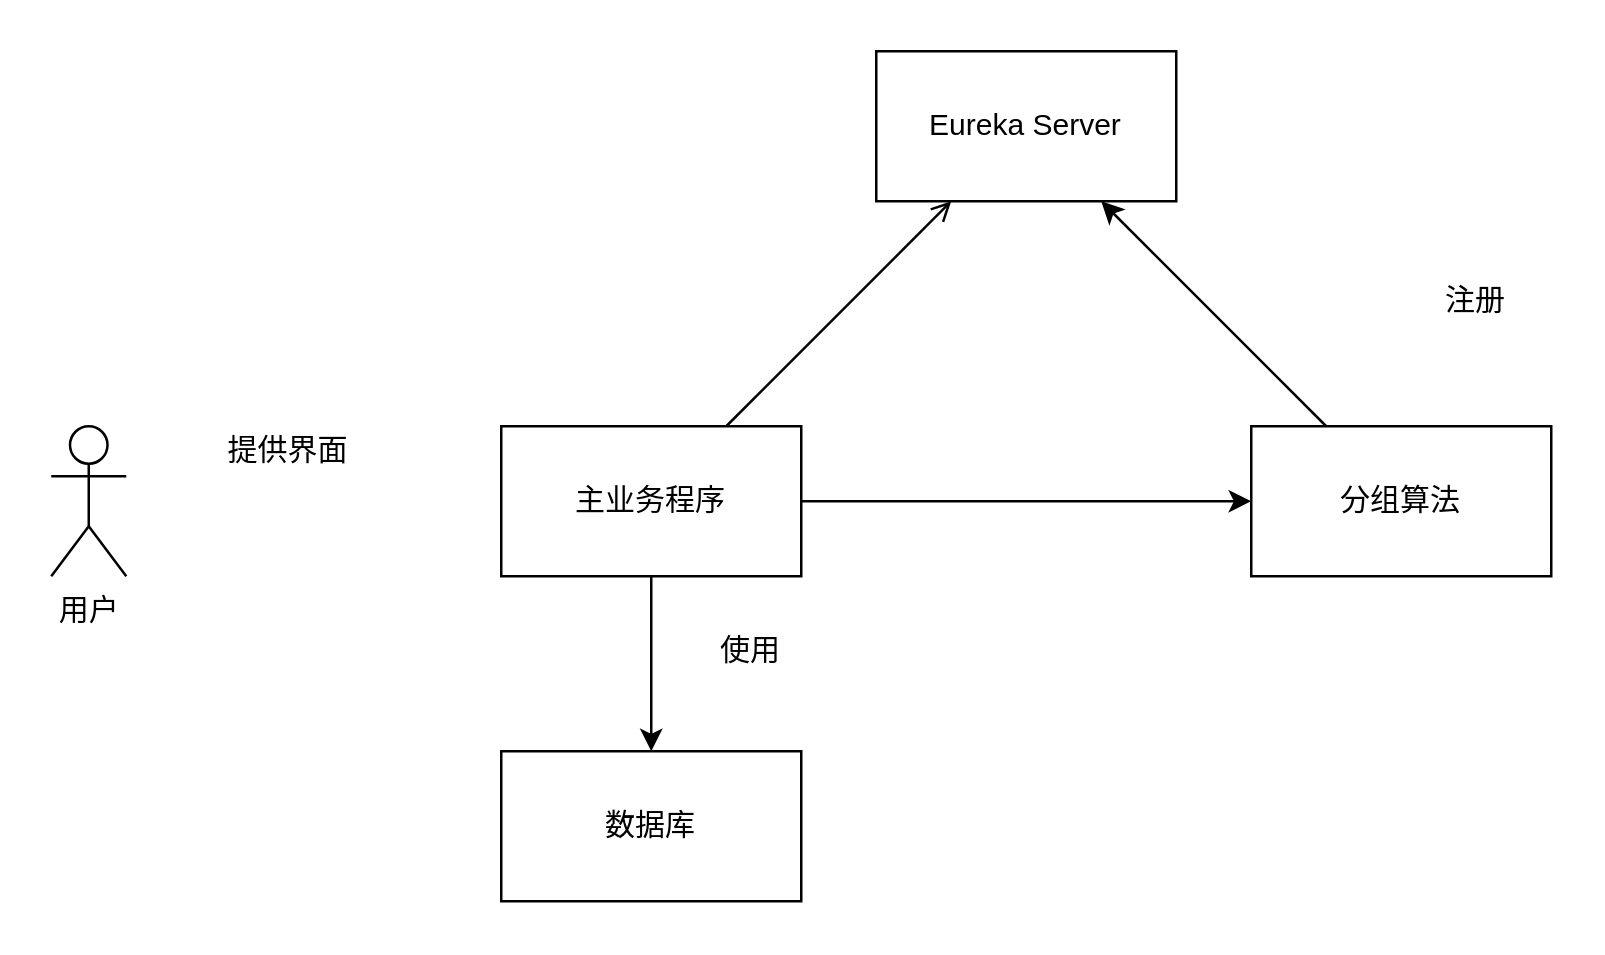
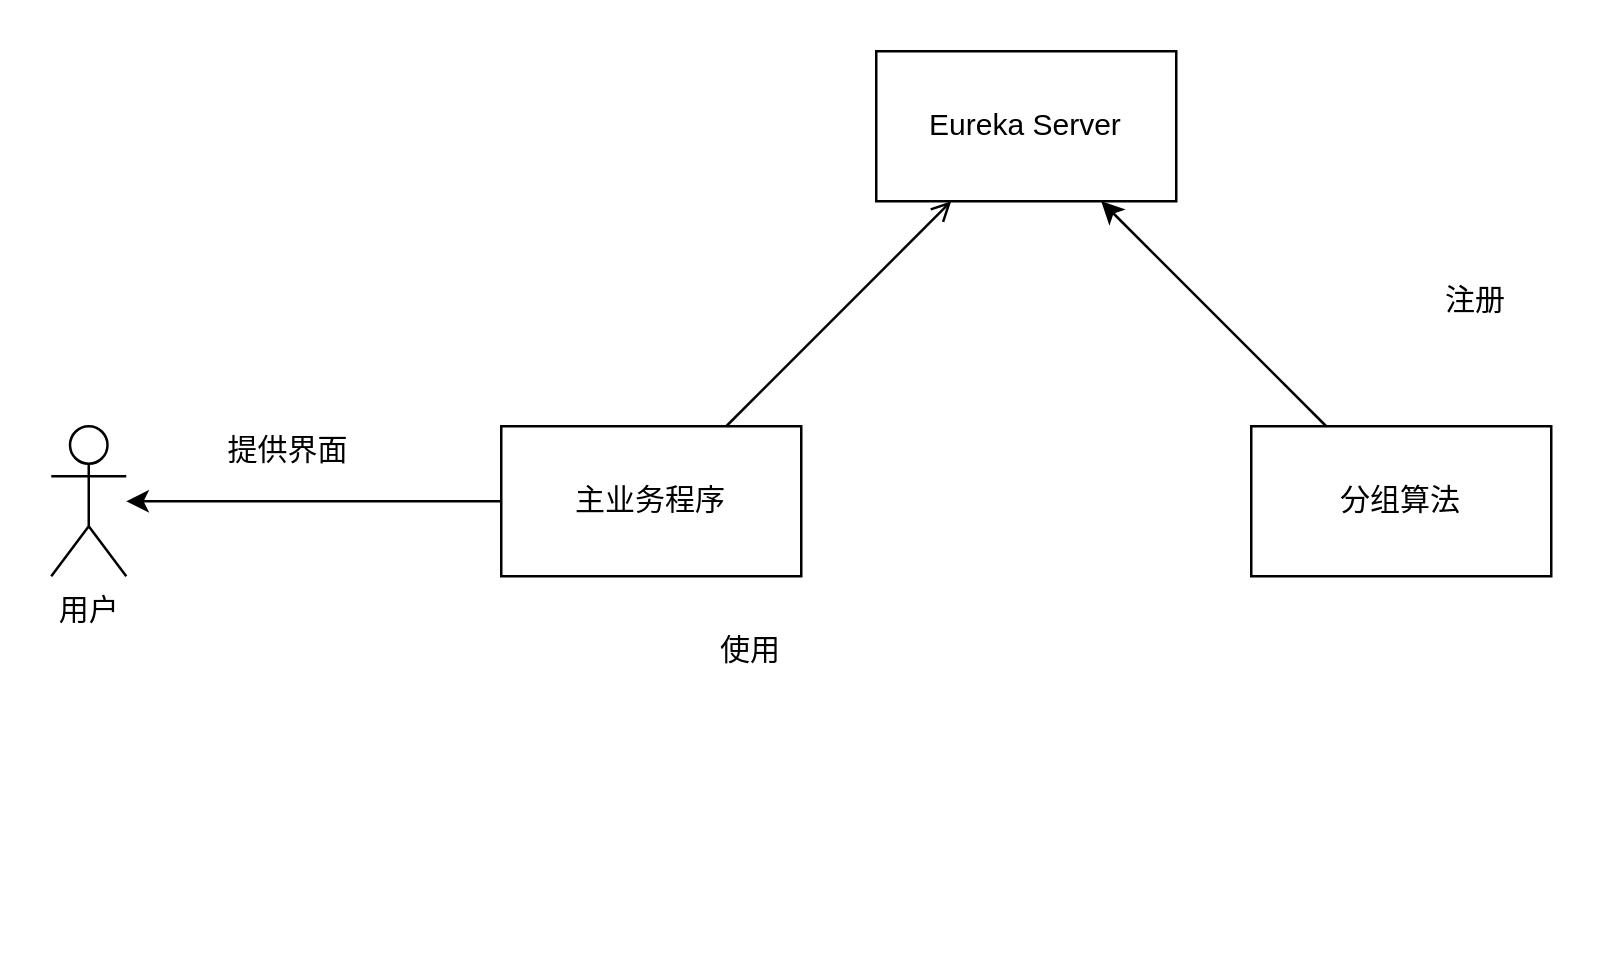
edge "主业务程序" -> "分组算法": now "主业务程序" -> "用户"
edge "主业务程序" -> "数据库": removed
node "数据库": removed
